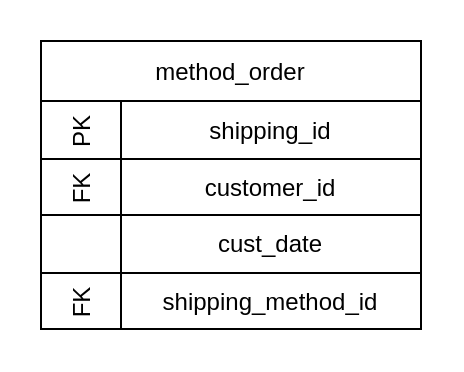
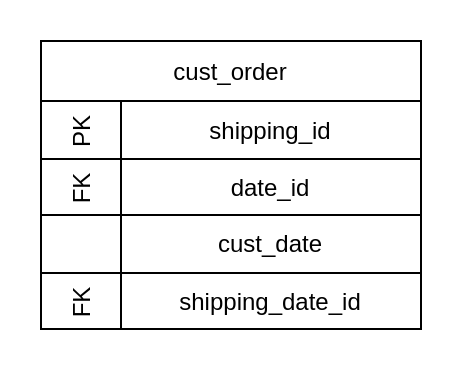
node "method_order": label "method_order" -> "cust_order"
node "customer_id": label "customer_id" -> "date_id"
node "shipping_method_id": label "shipping_method_id" -> "shipping_date_id"
